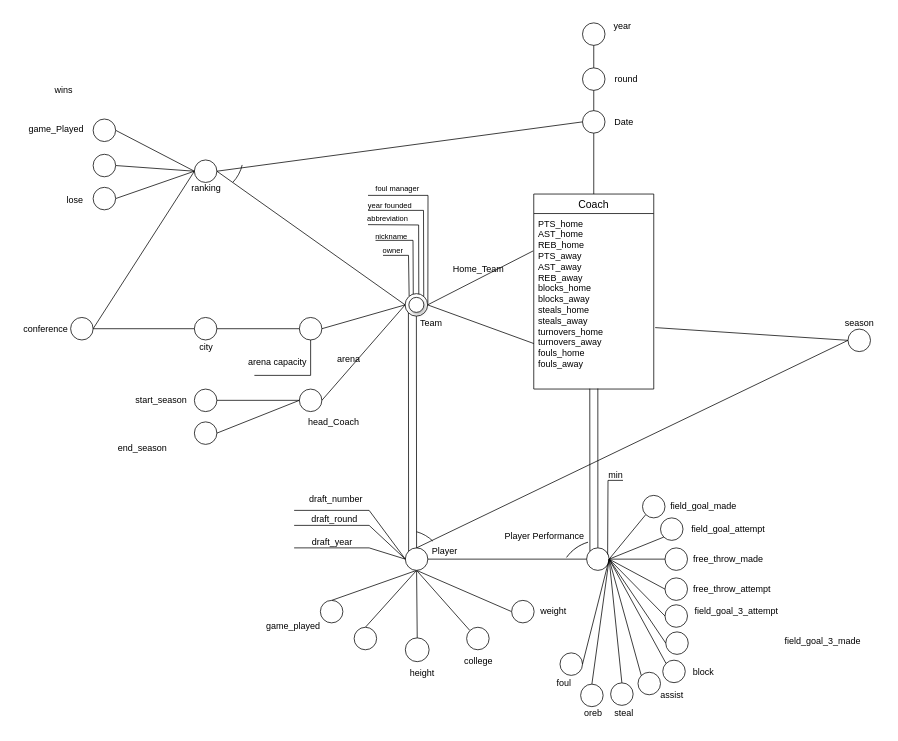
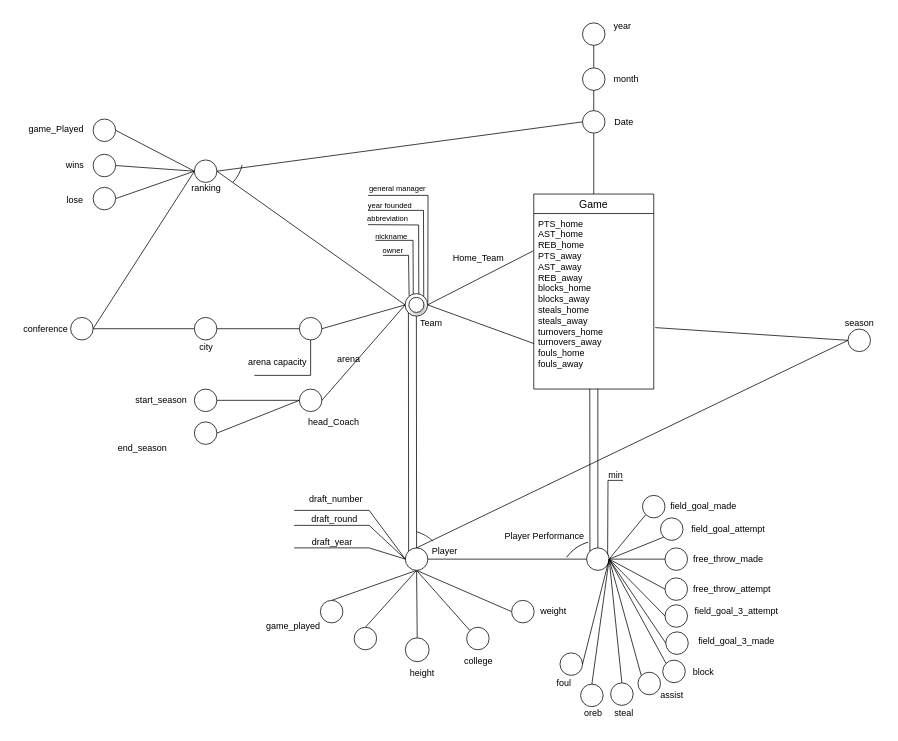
node "round": label "round" -> "month"
node "wins": moved (63, 91) -> (74, 166)
node "foul manager": label "foul manager" -> "general manager"
node "Coach": label "Coach" -> "Game"
node "Home_Team": moved (478, 270) -> (478, 258)
node "field_goal_3_made": moved (822, 642) -> (736, 642)
